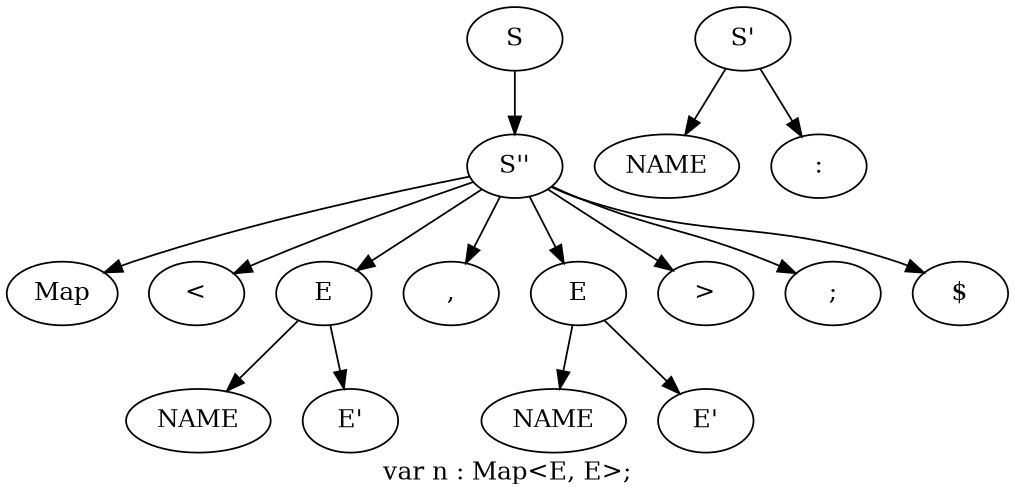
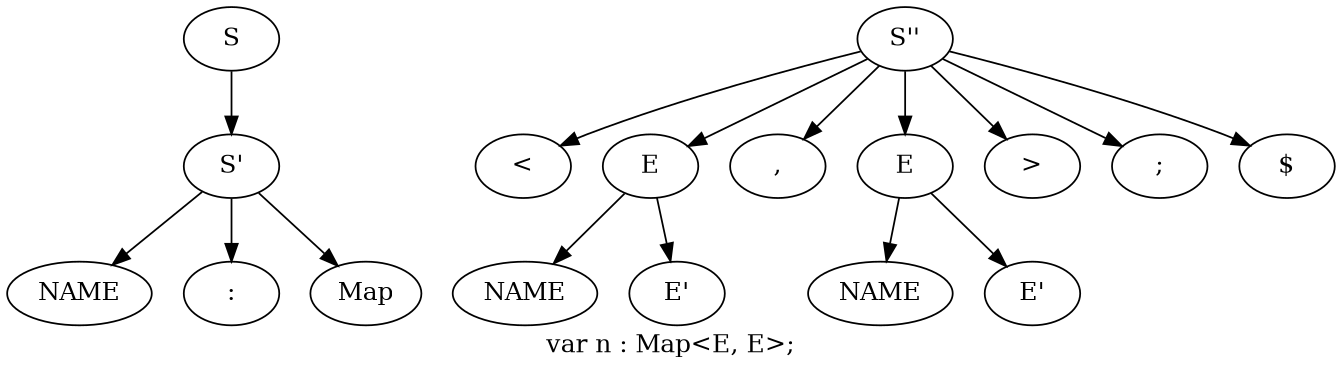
edge "S" -> "S''": now "S" -> "S'"
edge "S''" -> "Map": now "S'" -> "Map"
